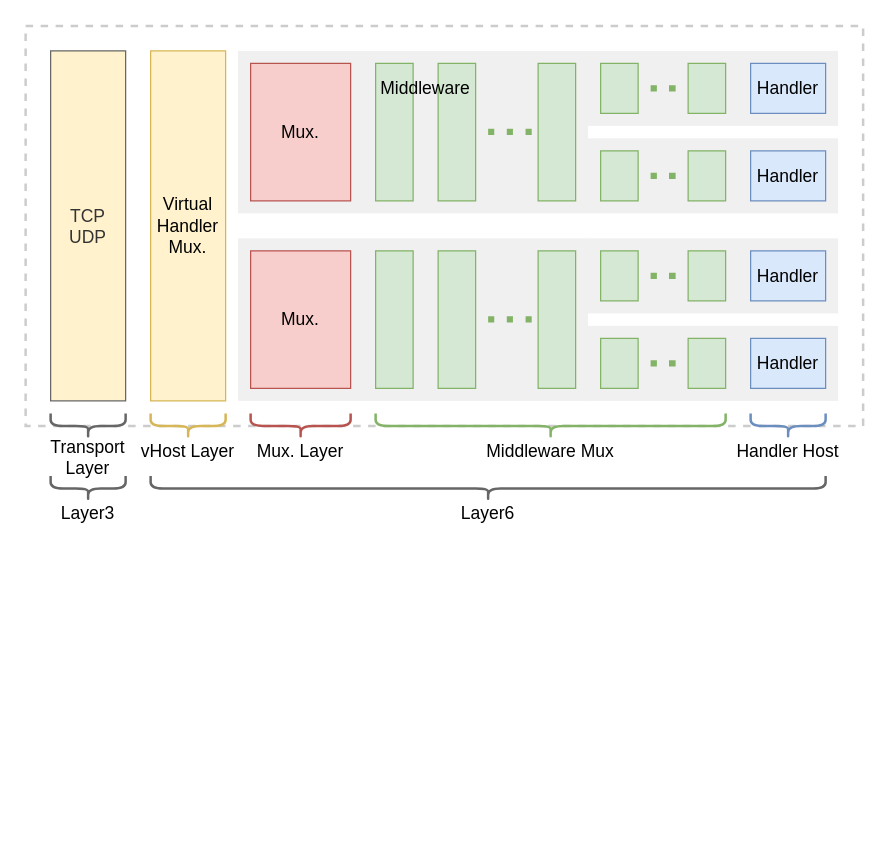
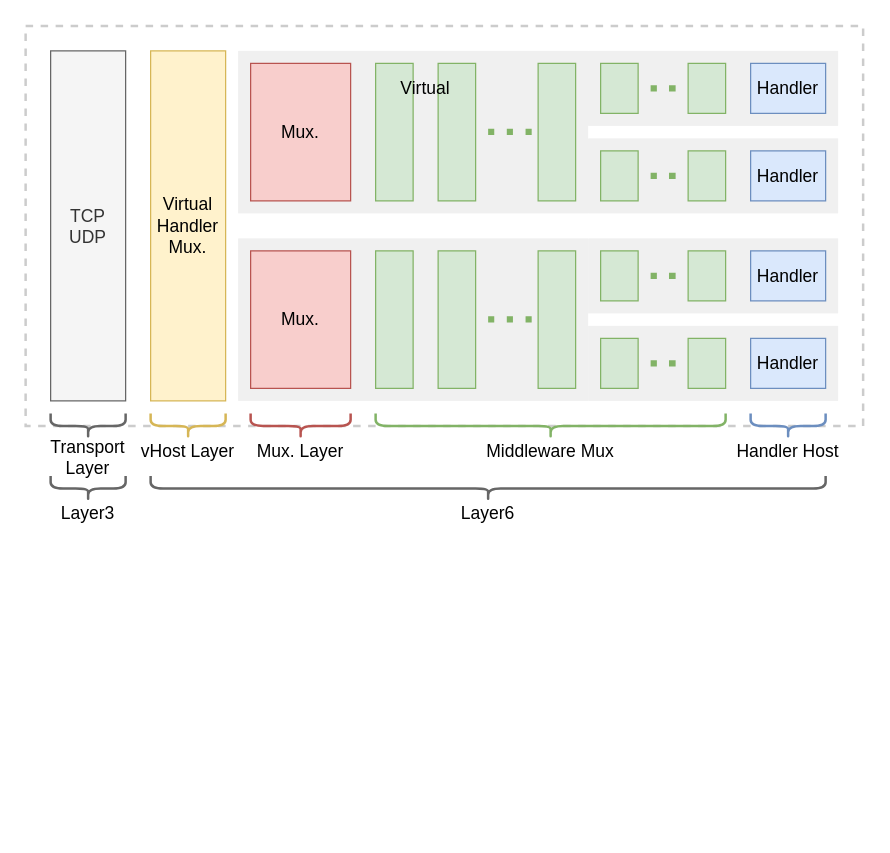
node "Middleware": label "Middleware" -> "Virtual"
node "TCP UDP": fillcolor #fff2cc -> #f5f5f5
